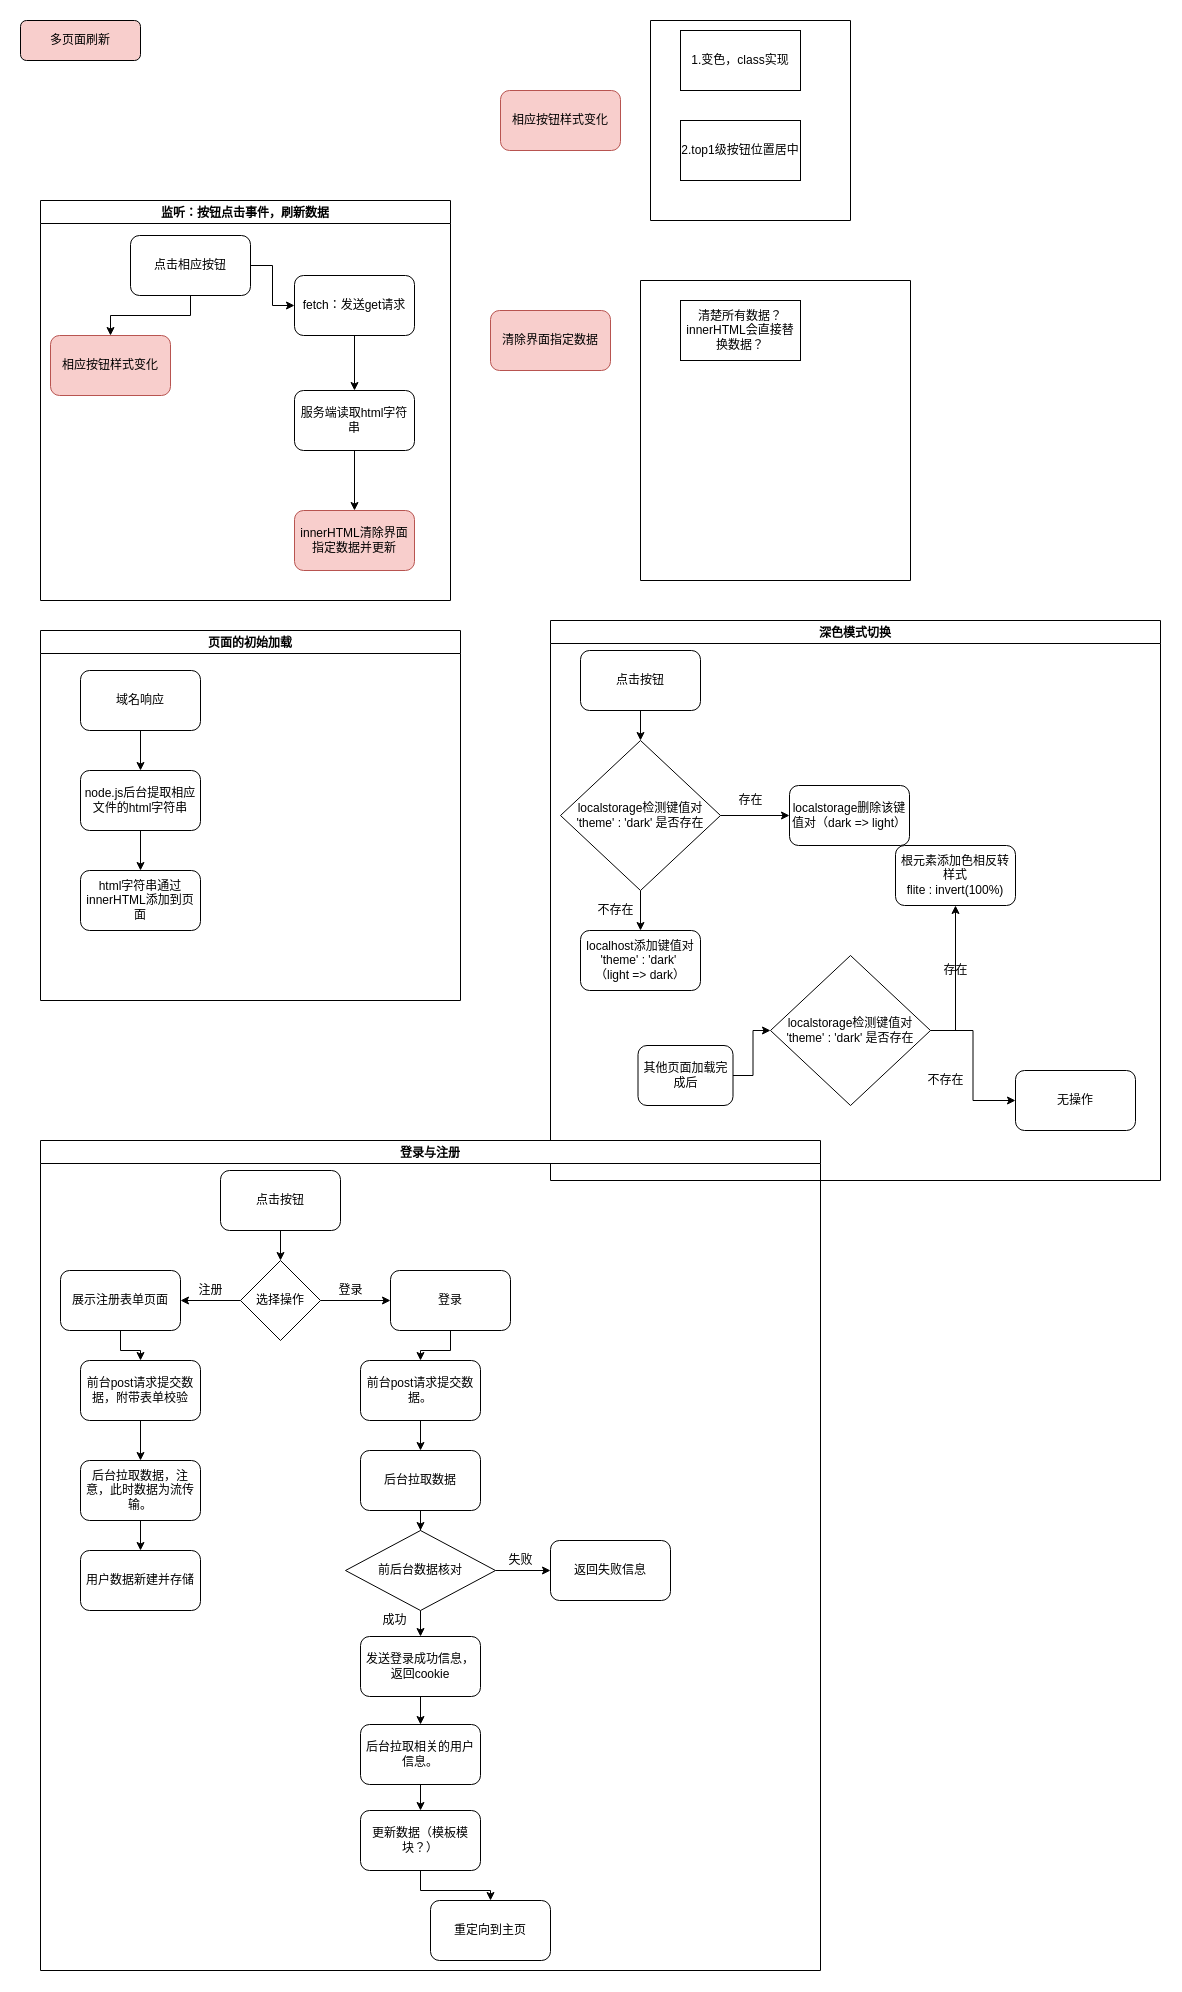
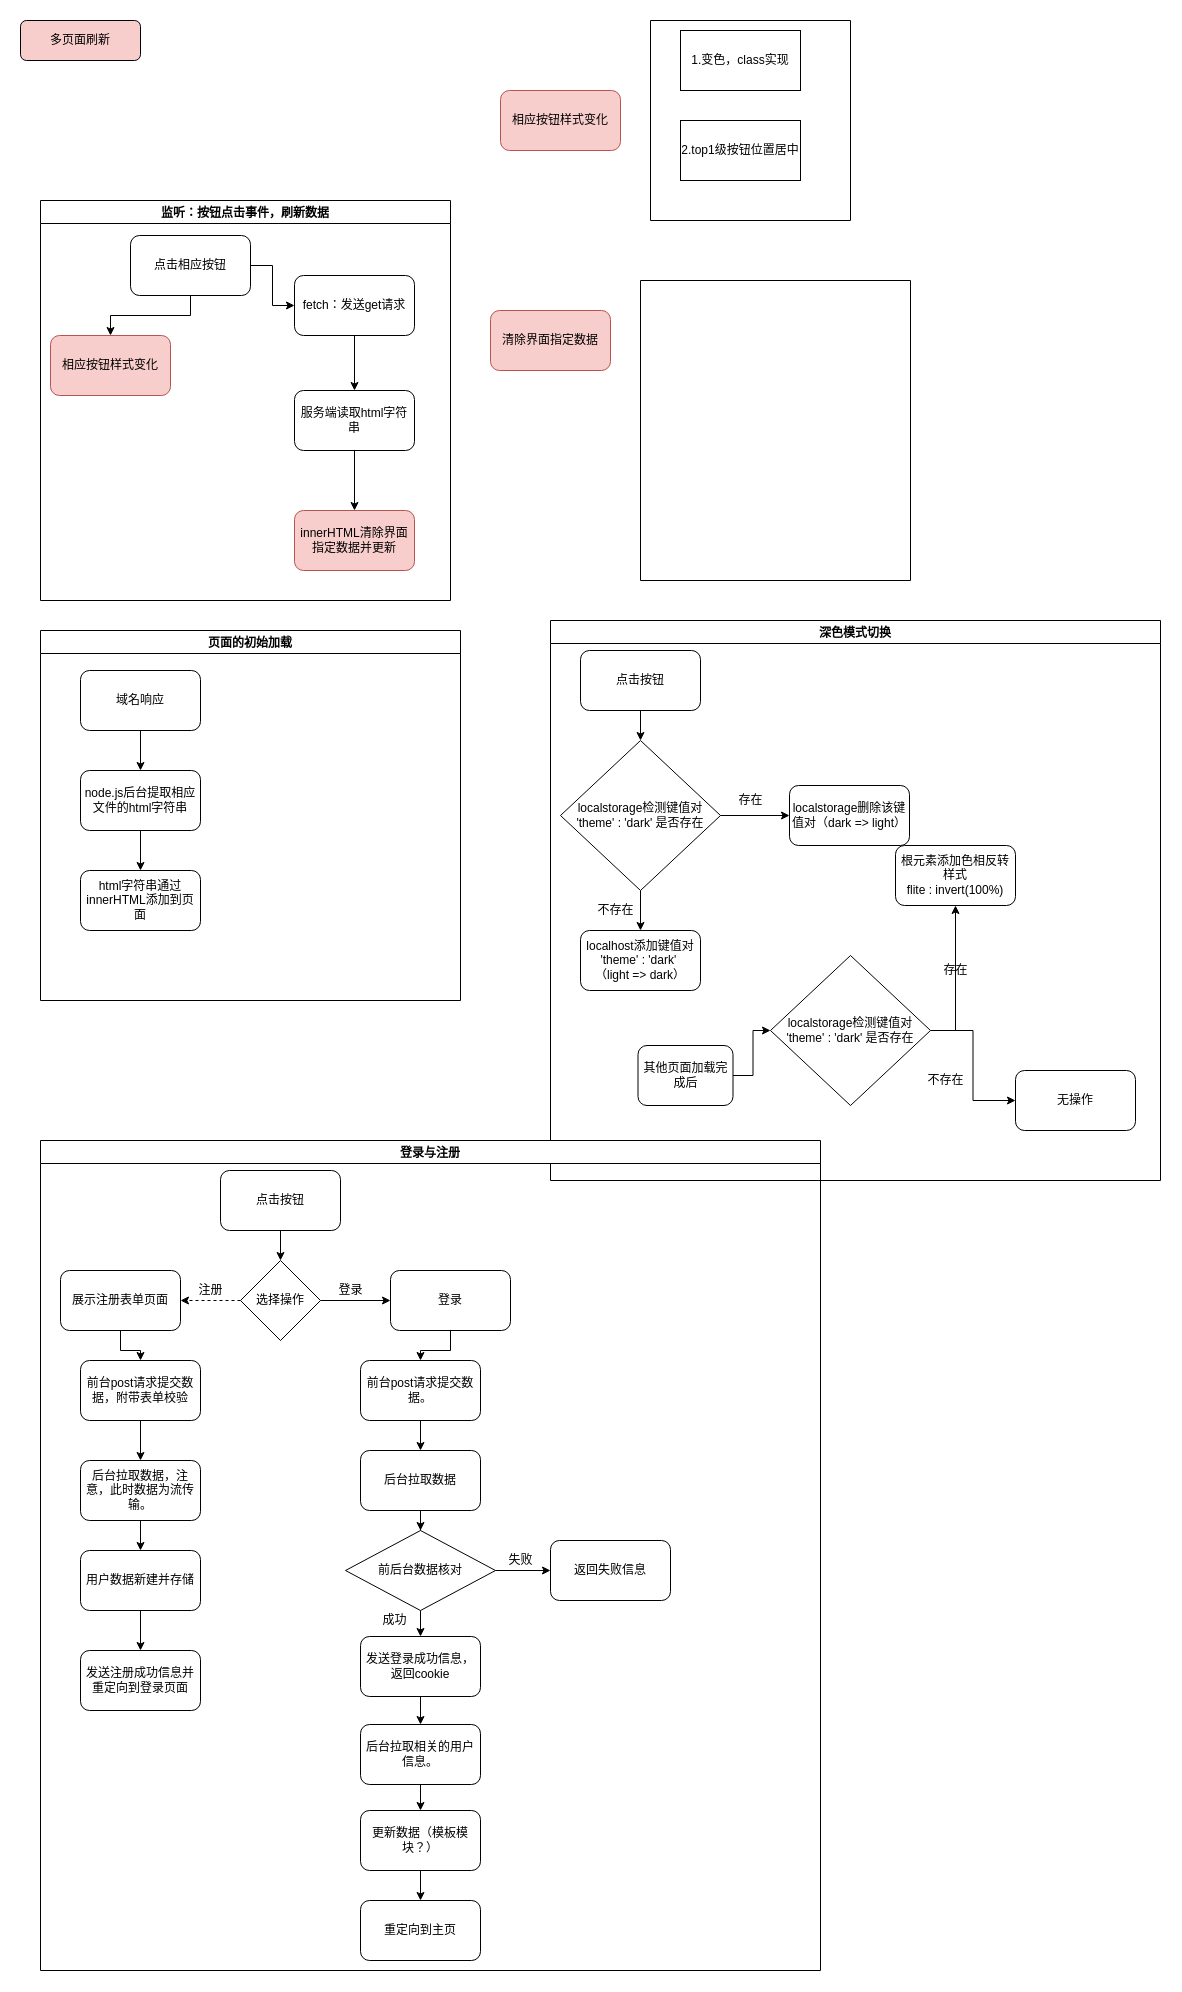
node "清楚所有数据？innerHTML会直接替换数据？": removed
edge "选择操作" -> "展示注册表单页面": style solid -> dashed
edge "用户数据新建并存储" -> "发送注册成功信息并重定向到登录页面": added
node "发送注册成功信息并重定向到登录页面": added
node "重定向到主页": moved (491, 1931) -> (421, 1931)
